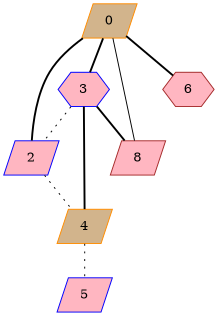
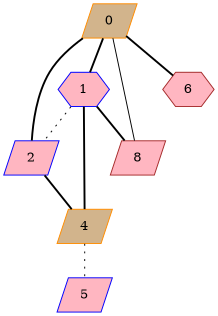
node "3": label "3" -> "1"
edge "2" -- "4": style dotted -> bold
